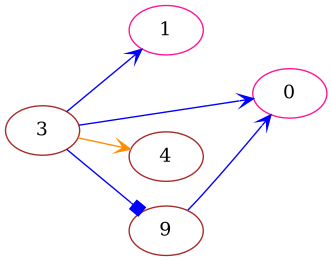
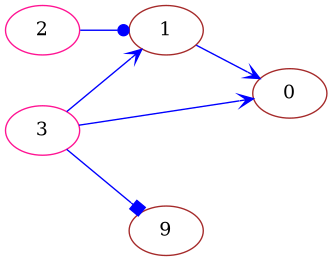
node "2": added
node "1": color deeppink -> brown
node "0": color deeppink -> brown
node "3": color brown -> deeppink
node "4": removed
edge "9" -> "0": now "1" -> "0"
